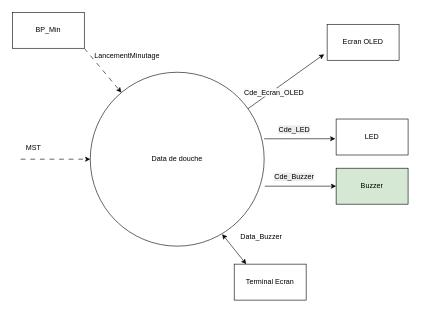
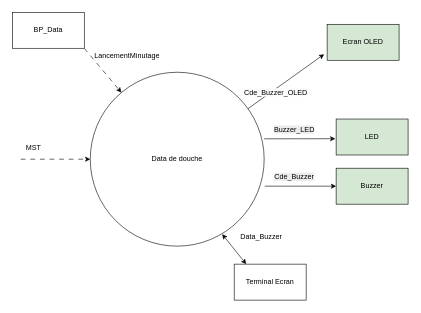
node "BP_Min": label "BP_Min" -> "BP_Data"
node "Ecran OLED": fillcolor #ffffff -> #d5e8d4
node "Cde_Ecran_OLED": label "Cde_Ecran_OLED" -> "Cde_Buzzer_OLED"
node "Cde_LED": label "Cde_LED" -> "Buzzer_LED"
node "LED": fillcolor #ffffff -> #d5e8d4
